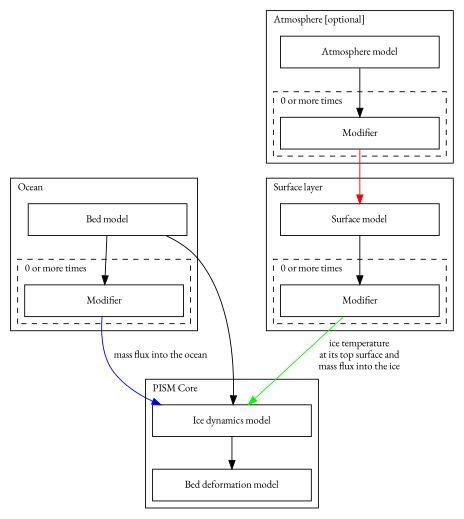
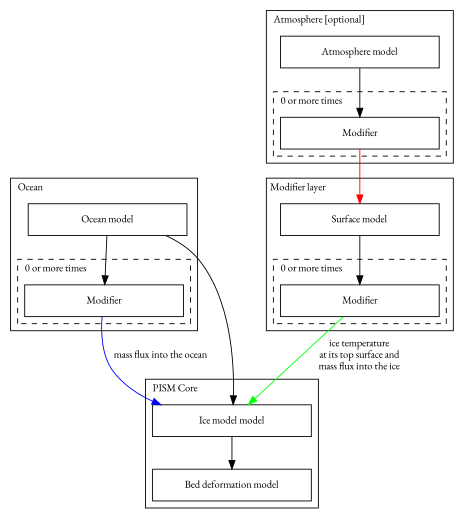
cluster "Surface layer": label "Surface layer" -> "Modifier layer"
node "Bed model": label "Bed model" -> "Ocean model"
node "Ice dynamics model": label "Ice dynamics model" -> "Ice model model"
